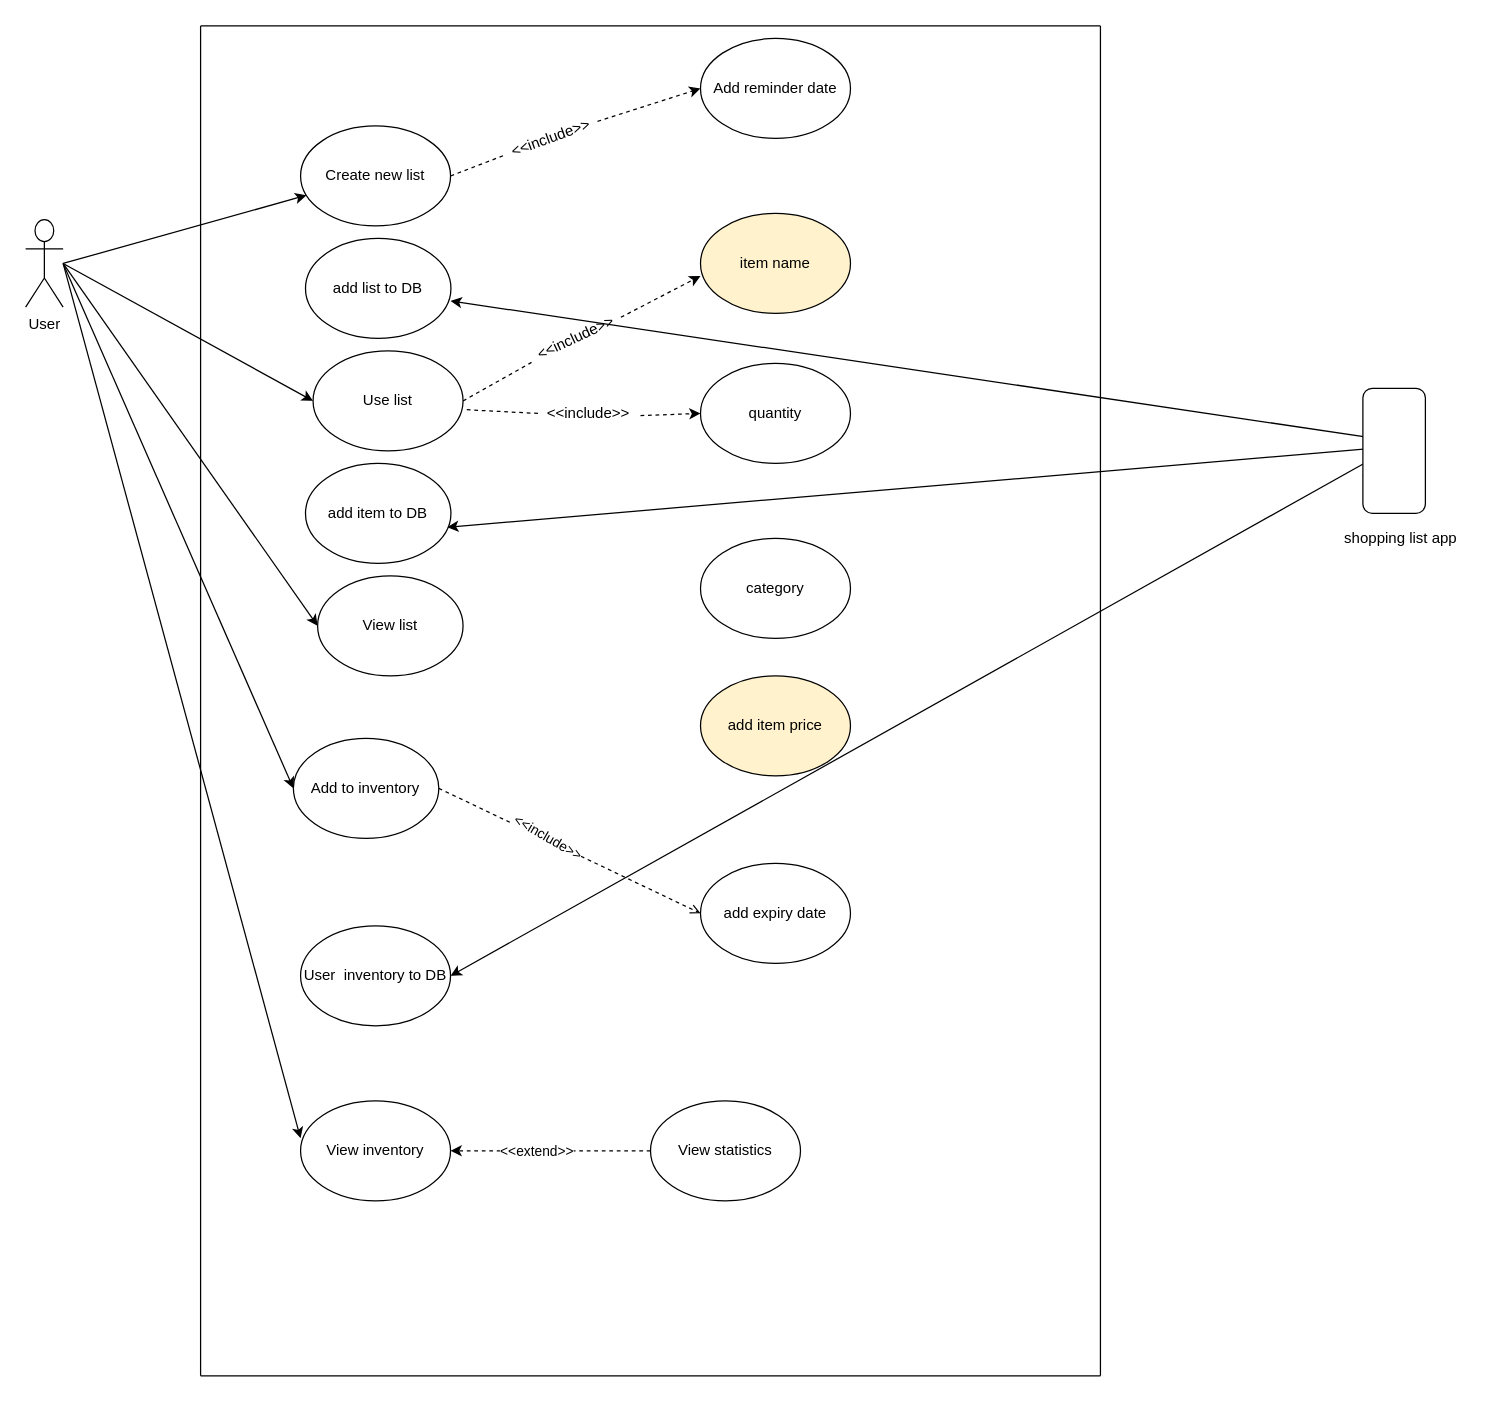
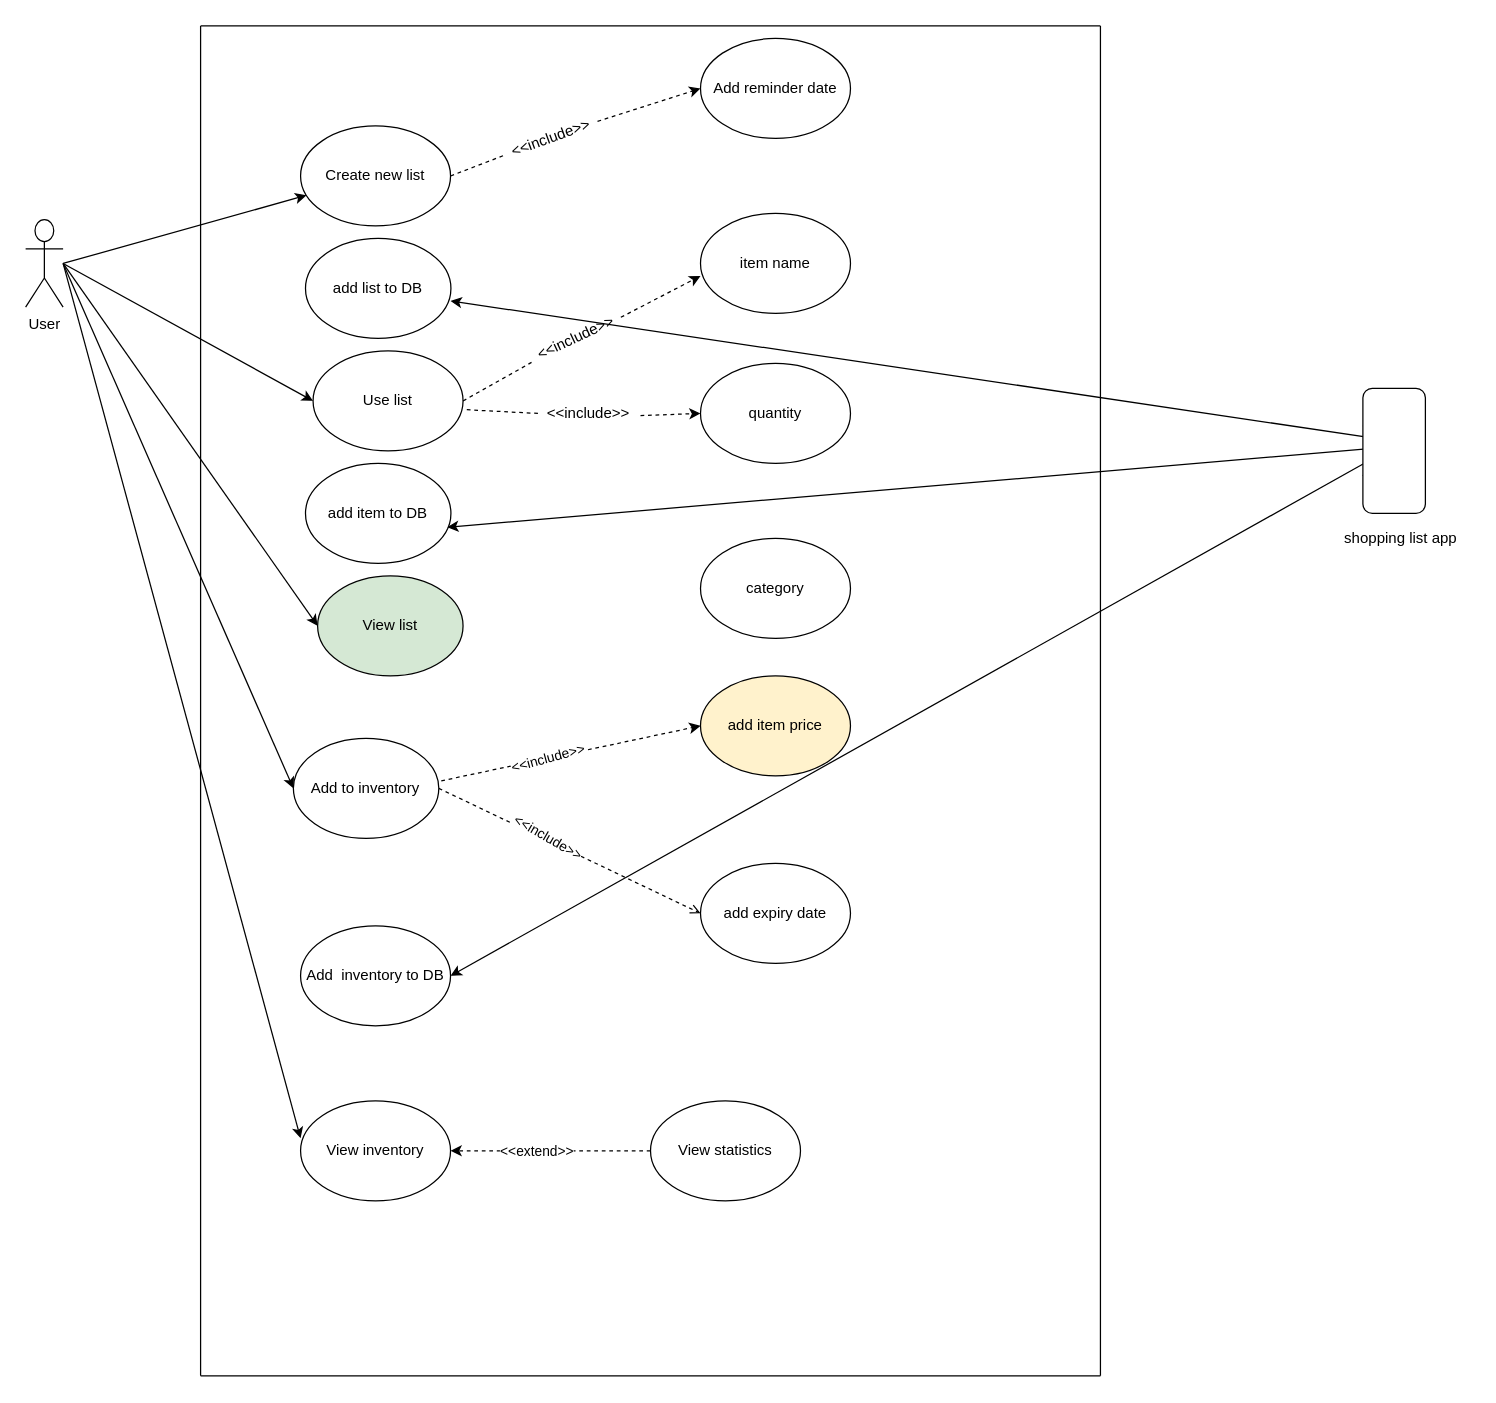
node "item name": fillcolor #fff2cc -> #ffffff
node "View list": fillcolor #ffffff -> #d5e8d4
edge "Add to inventory" -> "add item price": added, label "<<include>>"
node "User inventory to DB": label "User inventory to DB" -> "Add inventory to DB"
